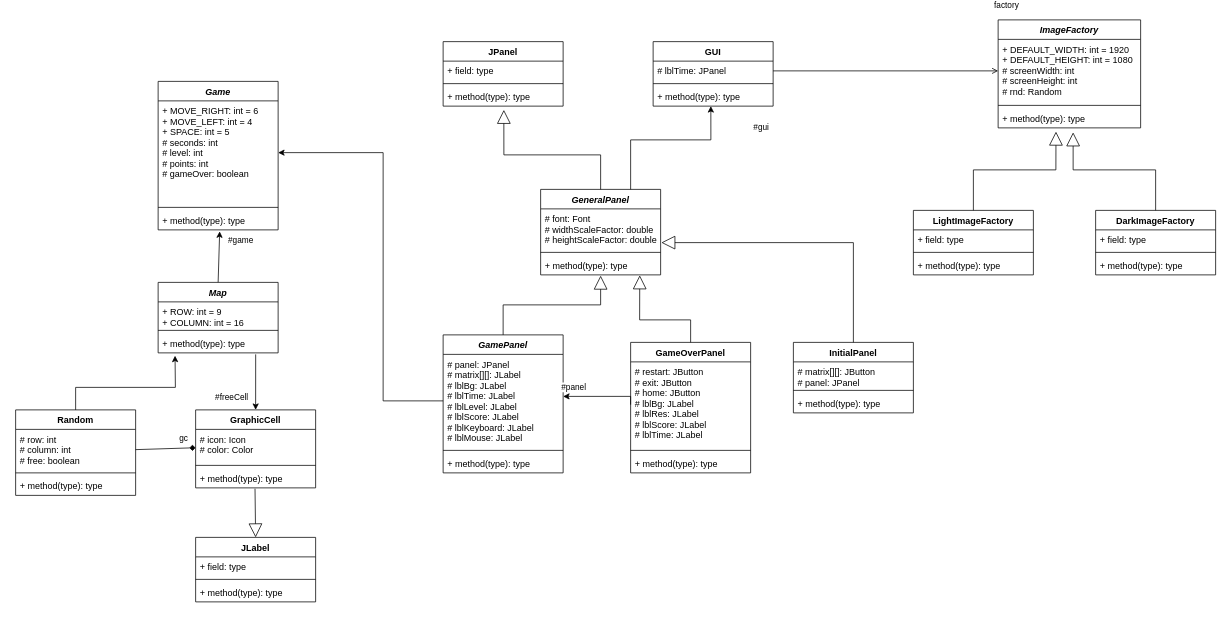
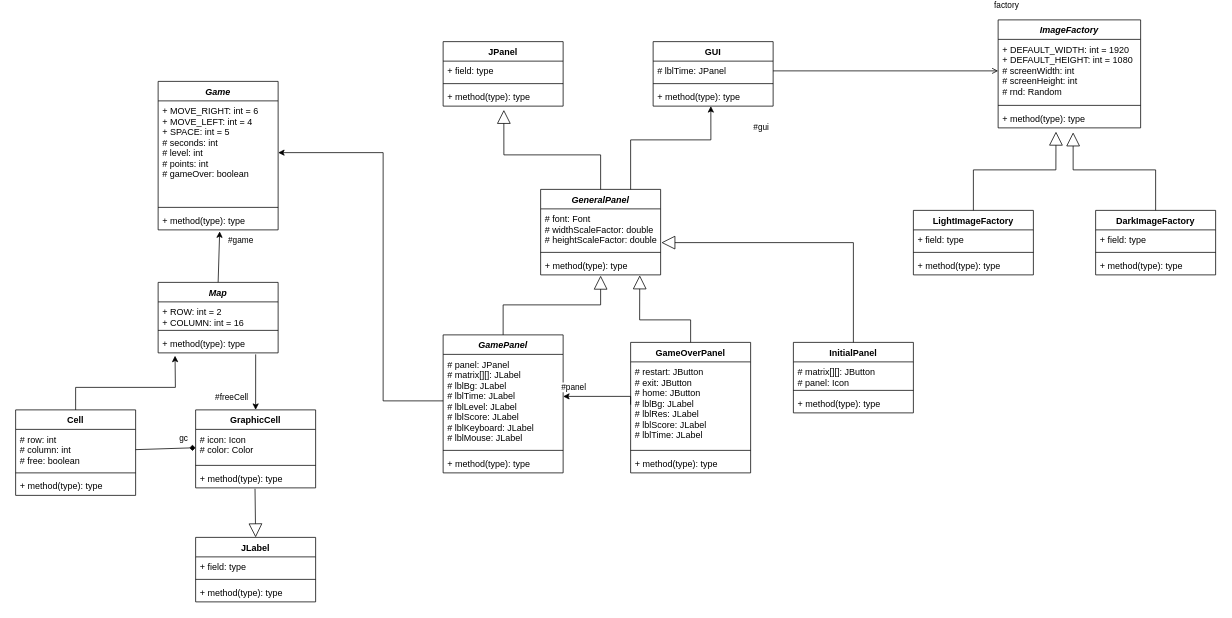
node "+ ROW: int = 9 + COLUMN: int = 16": label "+ ROW: int = 9 + COLUMN: int = 16" -> "+ ROW: int = 2 + COLUMN: int = 16"
node "# matrix[][]: JButton # panel: JPanel": label "# matrix[][]: JButton # panel: JPanel" -> "# matrix[][]: JButton # panel: Icon"
node "Random": label "Random" -> "Cell"
